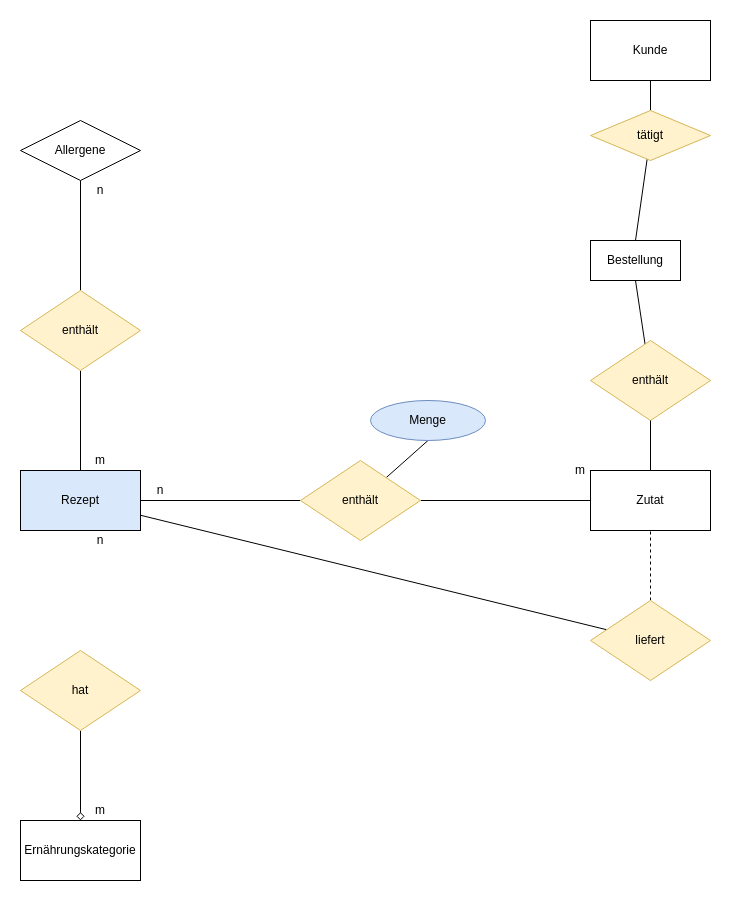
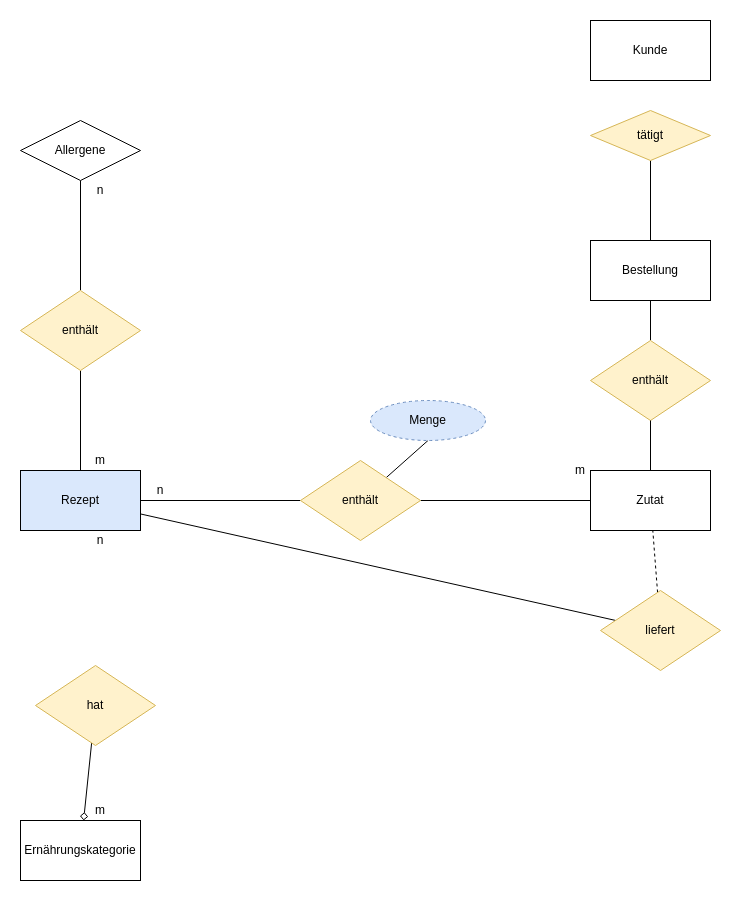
edge "Kunde" -- "tätigt": removed
node "Bestellung": size 90x40 -> 120x60
node "Menge": style solid -> dashed
node "liefert": moved (651, 641) -> (661, 631)
node "hat": moved (81, 691) -> (96, 706)
